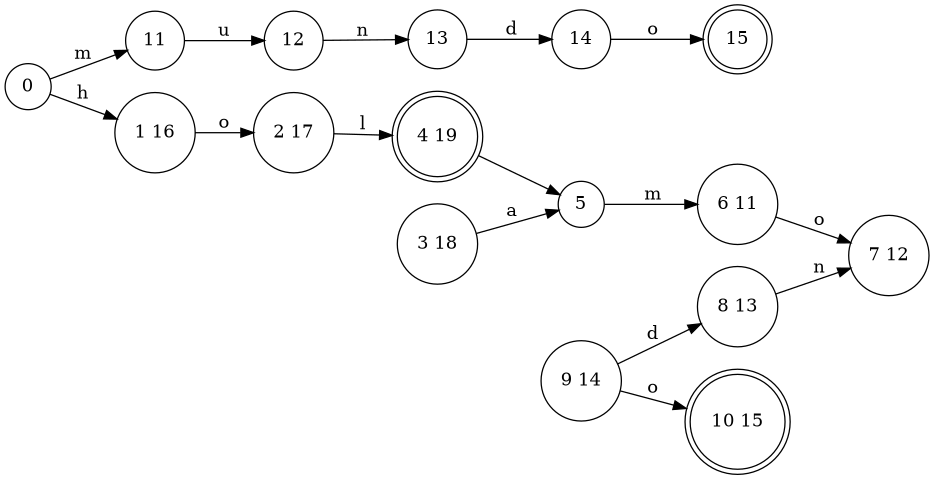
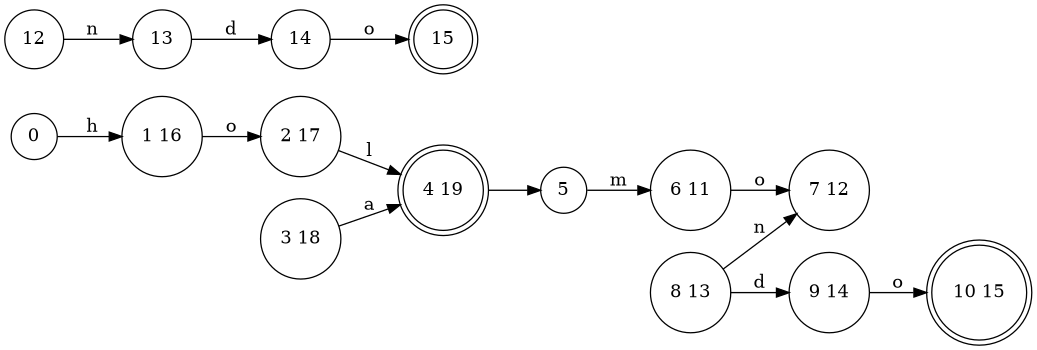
node "11": removed
edge "3 18" -> "5": now "3 18" -> "4 19"
edge "9 14" -> "8 13": reversed
